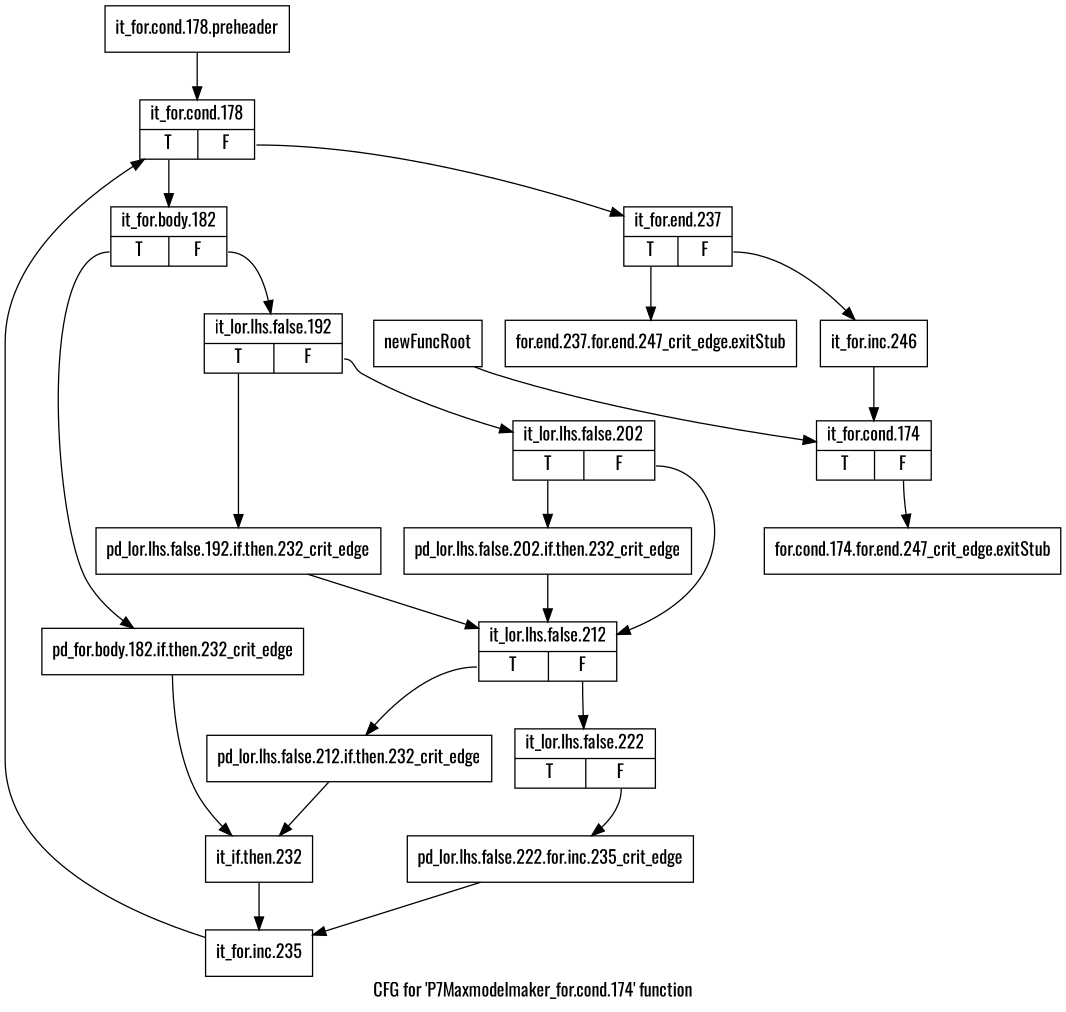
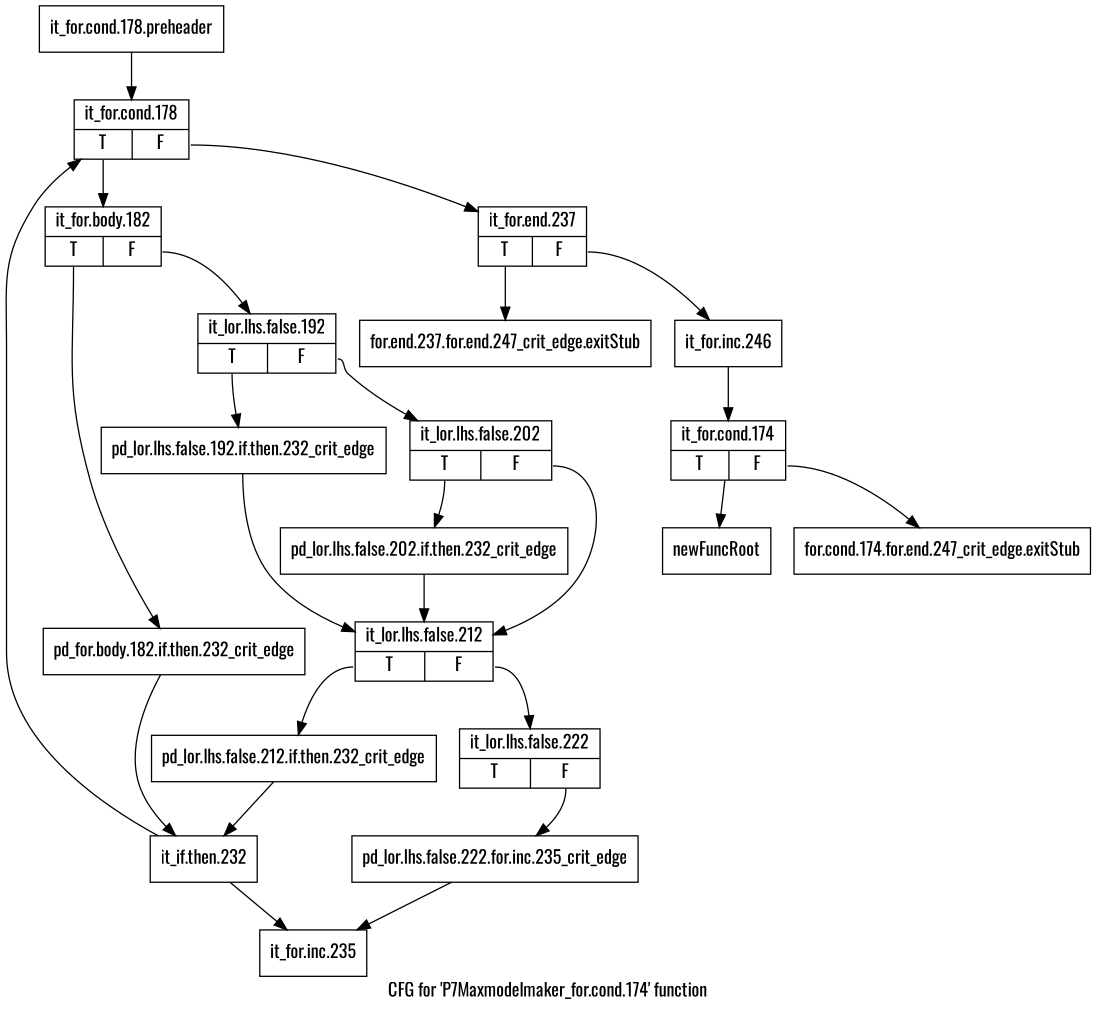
edge "newFuncRoot" -> "it_for.cond.174": reversed
edge "it_for.inc.235" -> "it_for.cond.178": now "it_if.then.232" -> "it_for.cond.178"
